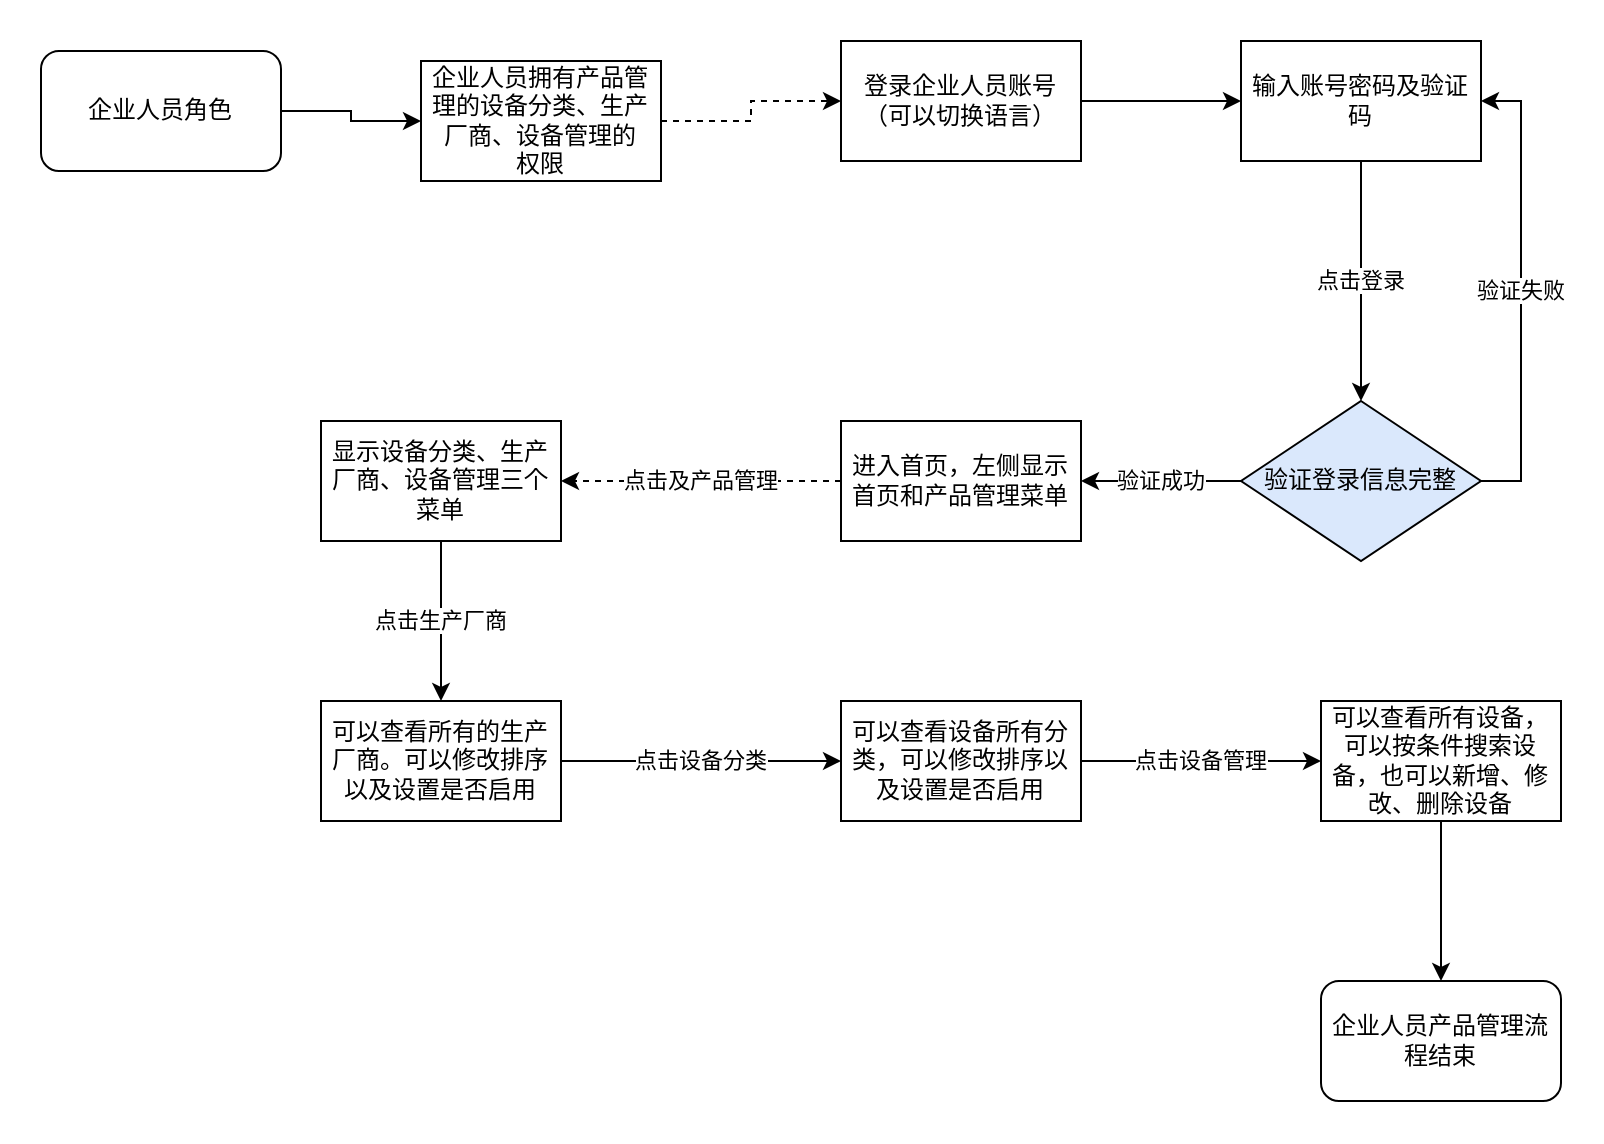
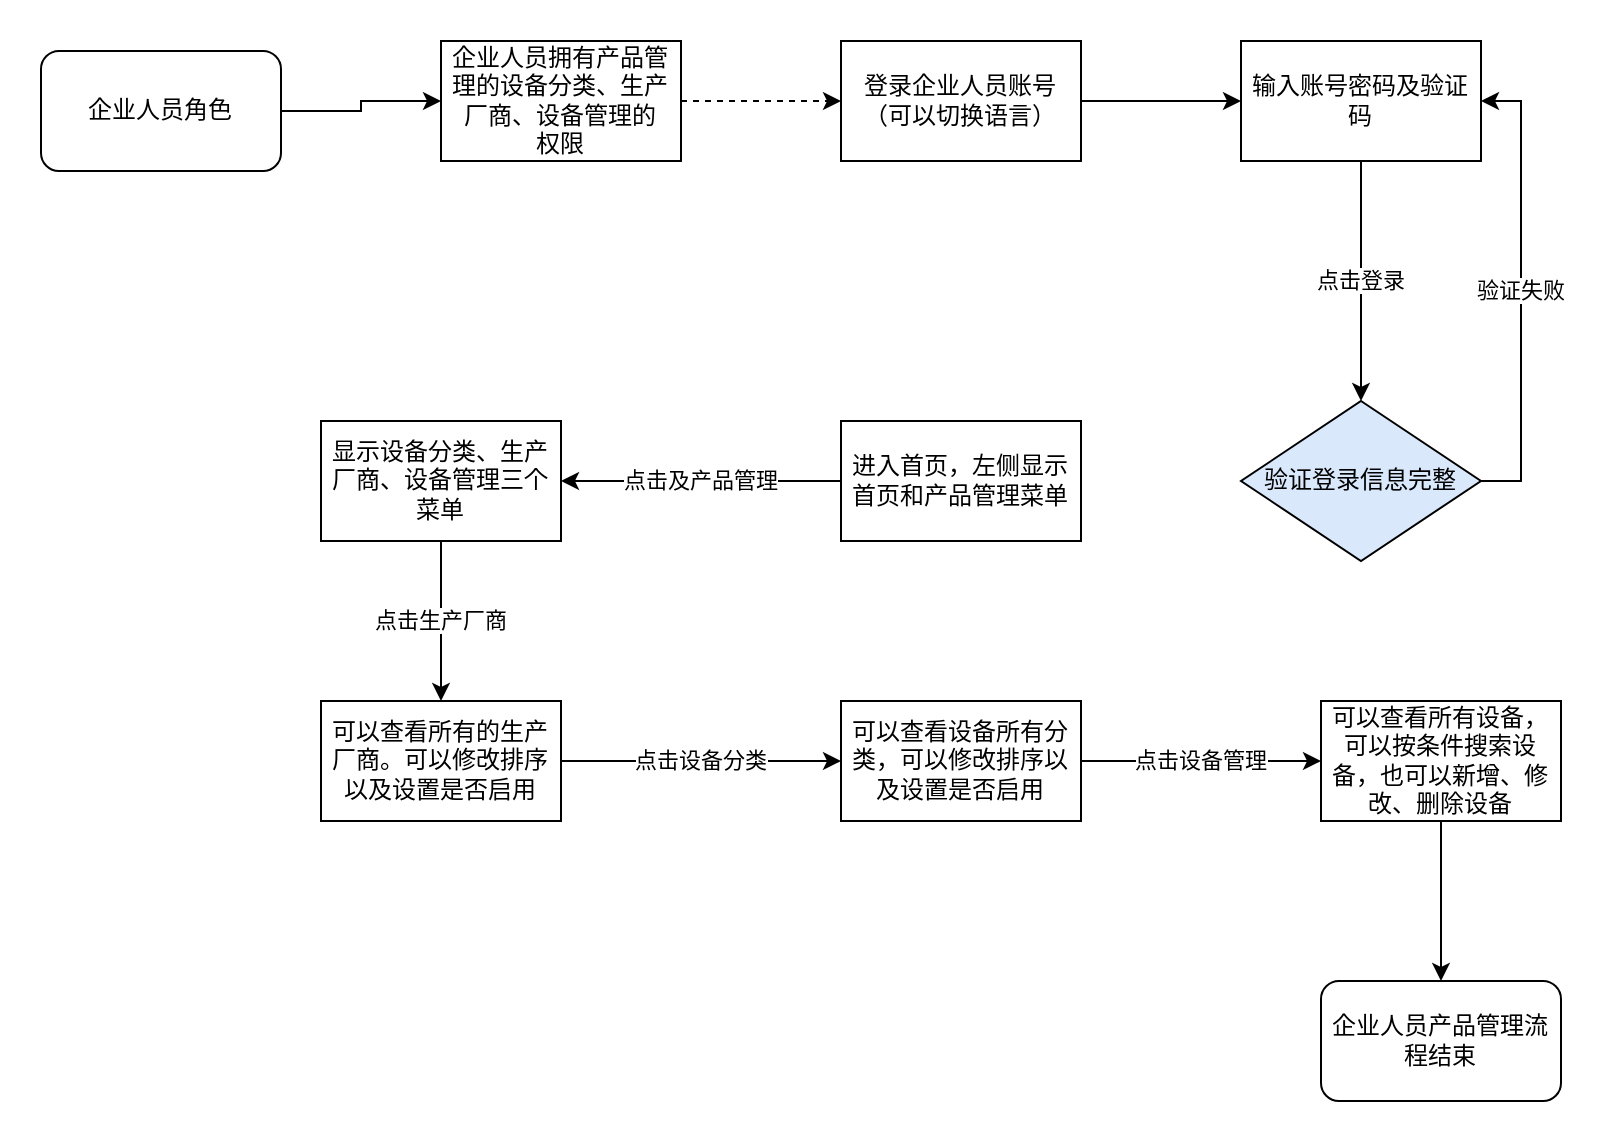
node "企业人员拥有产品管理的设备分类、生产厂商、设备管理的 权限": moved (541, 121) -> (561, 101)
edge "进入首页，左侧显示首页和产品管理菜单" -> "显示设备分类、生产厂商、设备管理三个菜单": style dashed -> solid
edge "验证登录信息完整" -> "进入首页，左侧显示首页和产品管理菜单": removed, label "验证成功"
